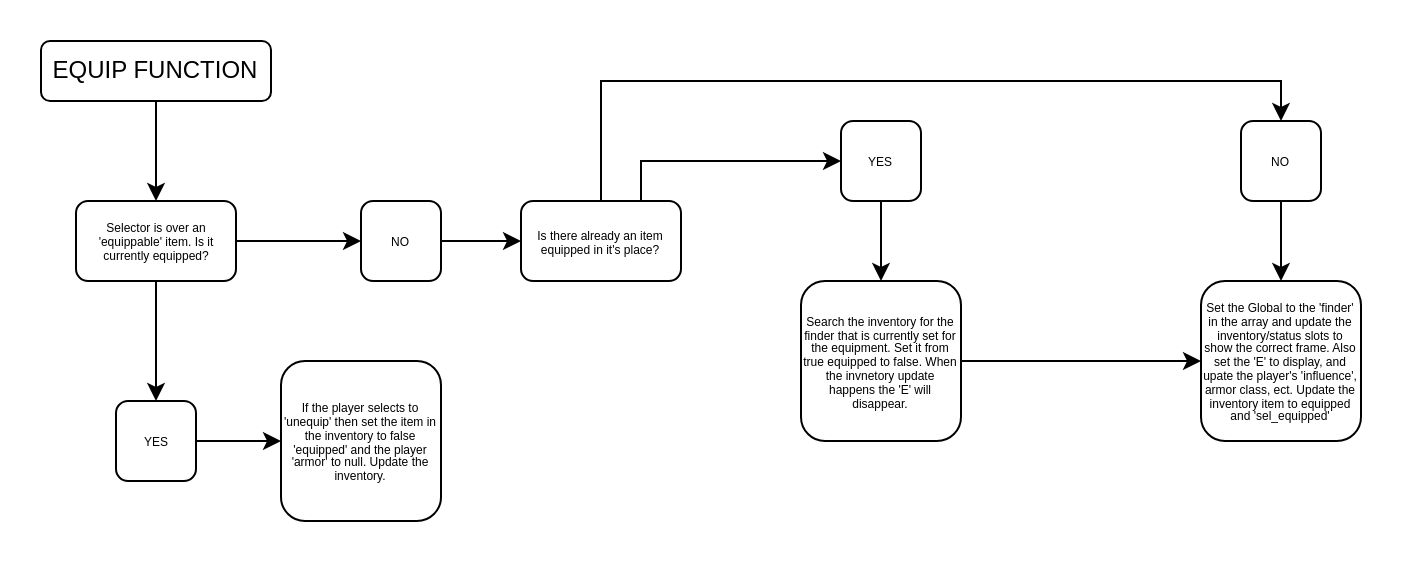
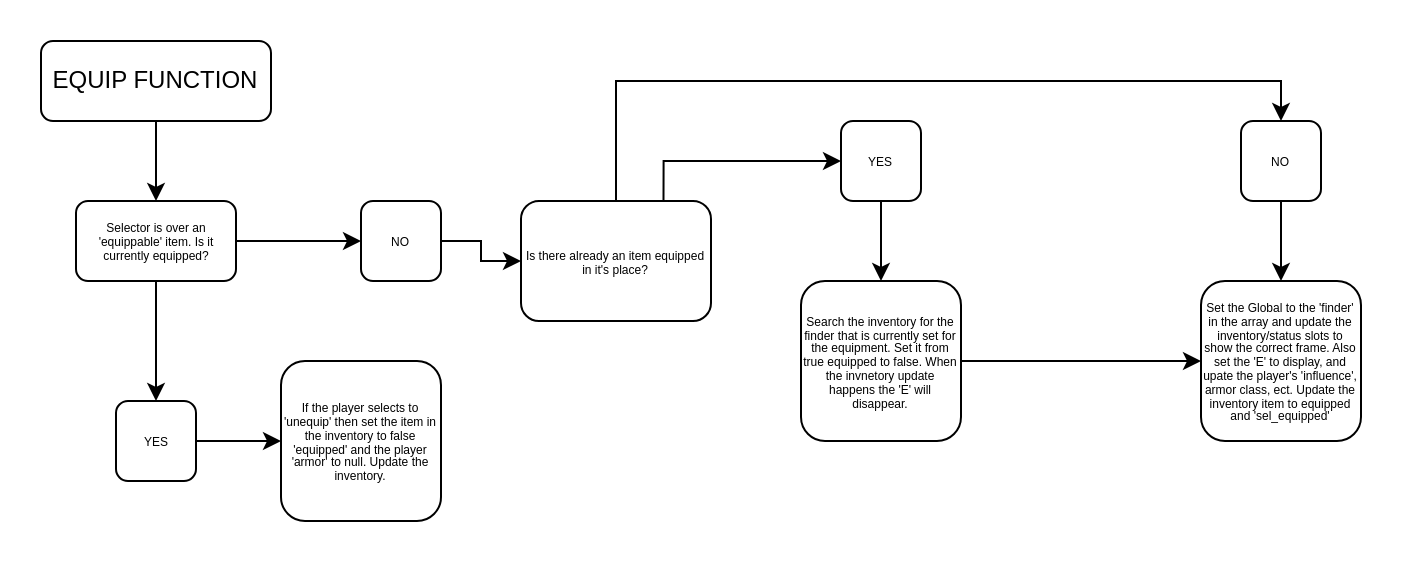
node "EQUIP FUNCTION": size 230x60 -> 230x80
node "Is there already an item equipped in it's place?": size 160x80 -> 190x120
